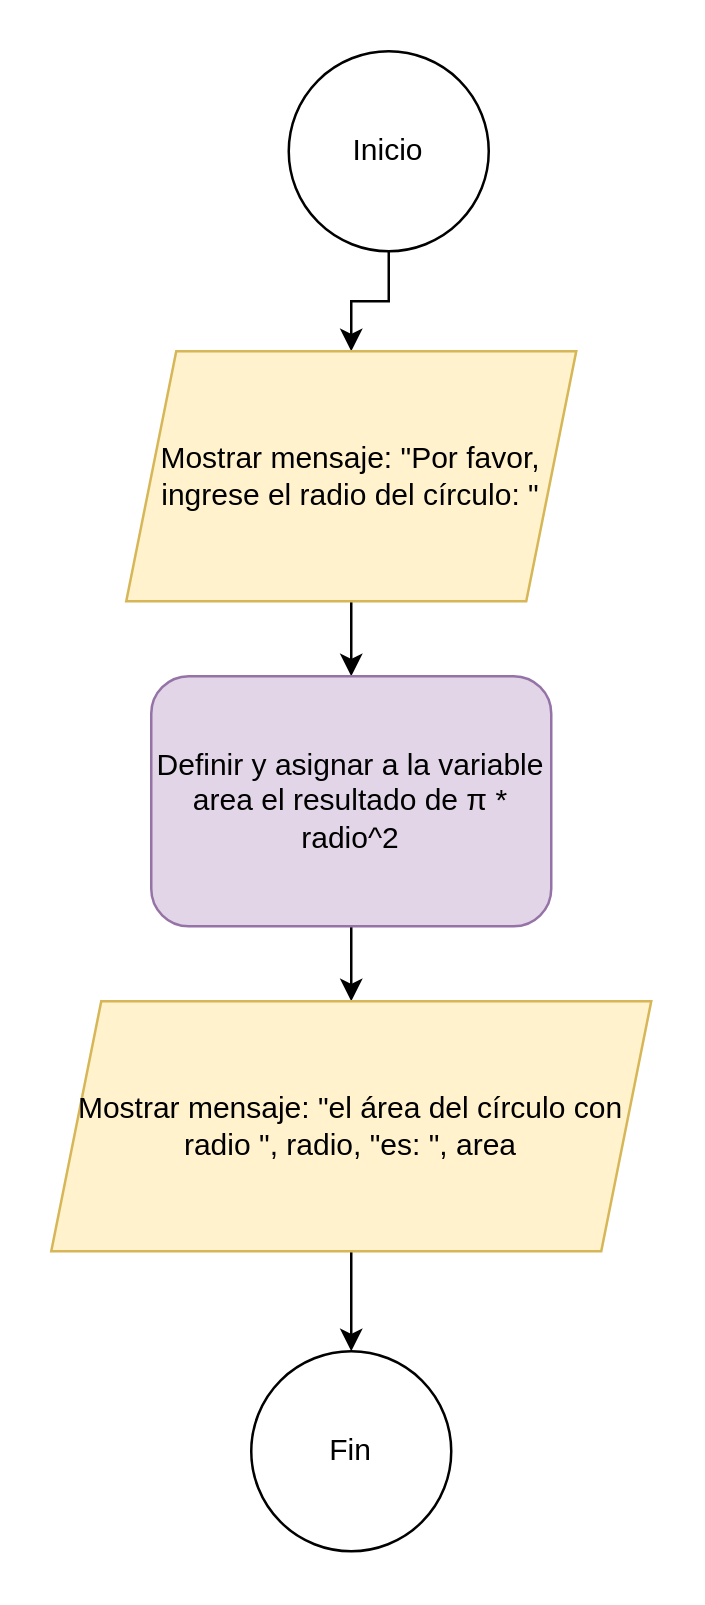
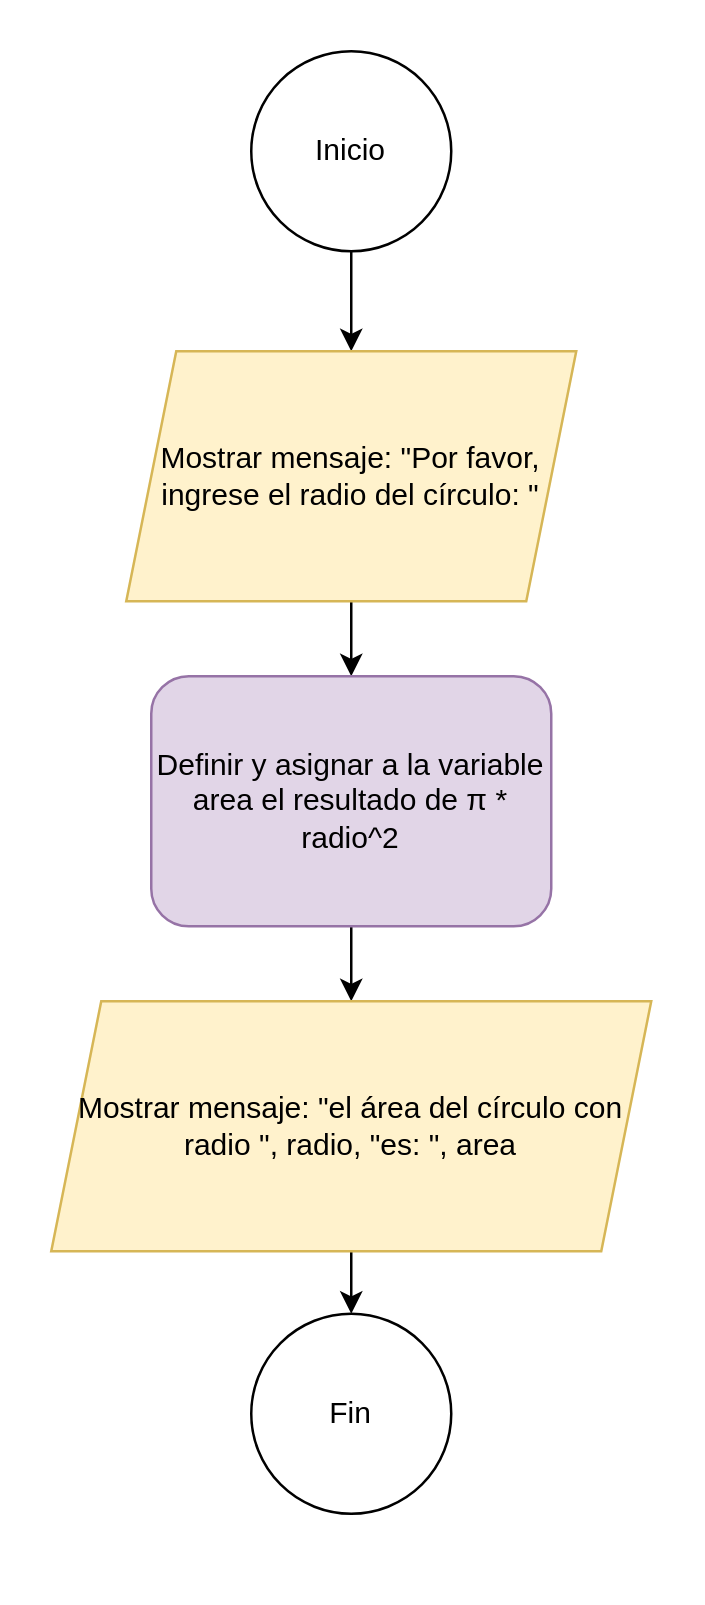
node "Inicio": moved (389, 151) -> (351, 151)
node "Fin": moved (351, 1451) -> (351, 1414)
